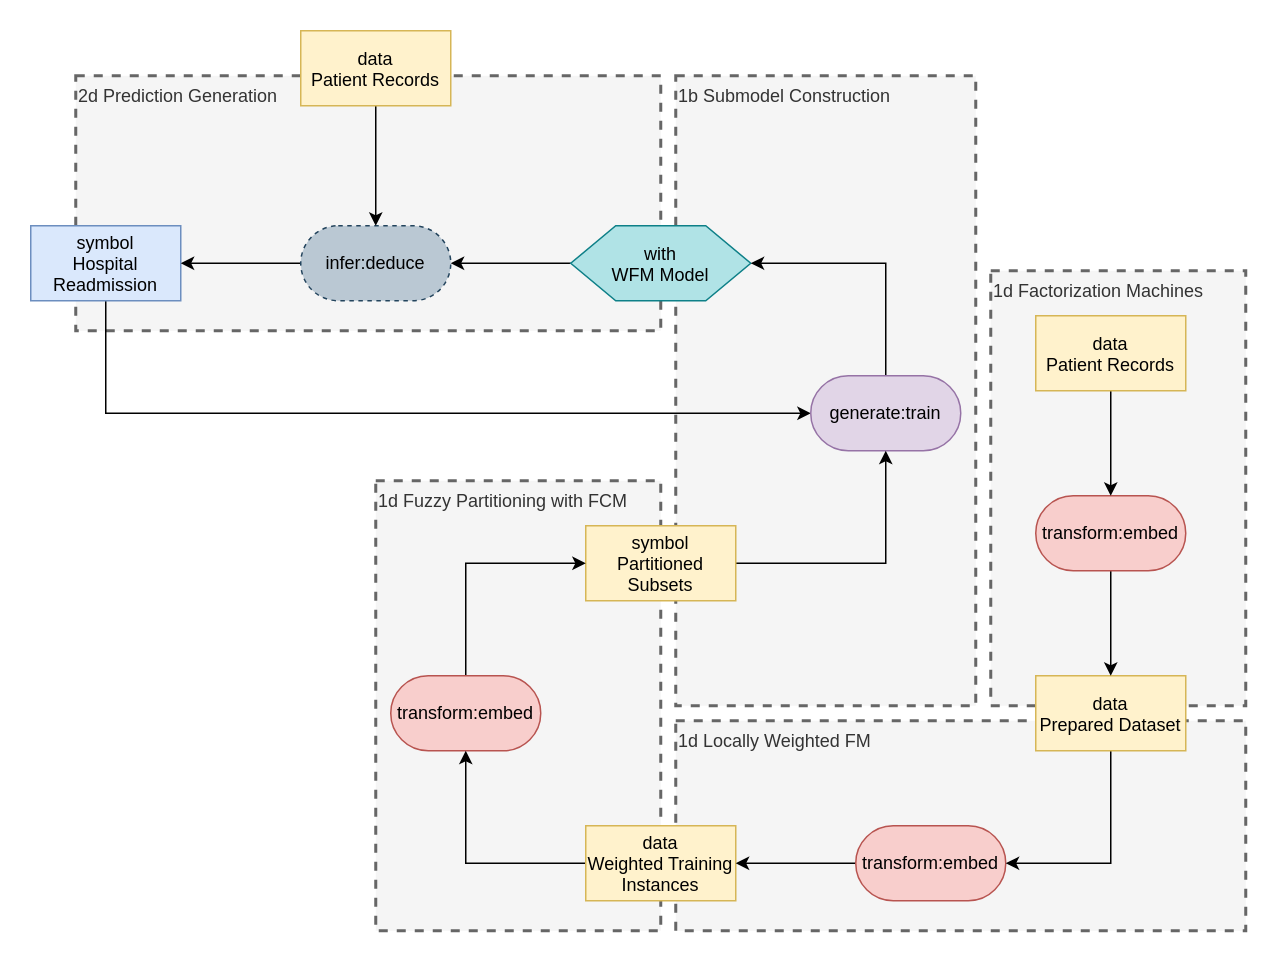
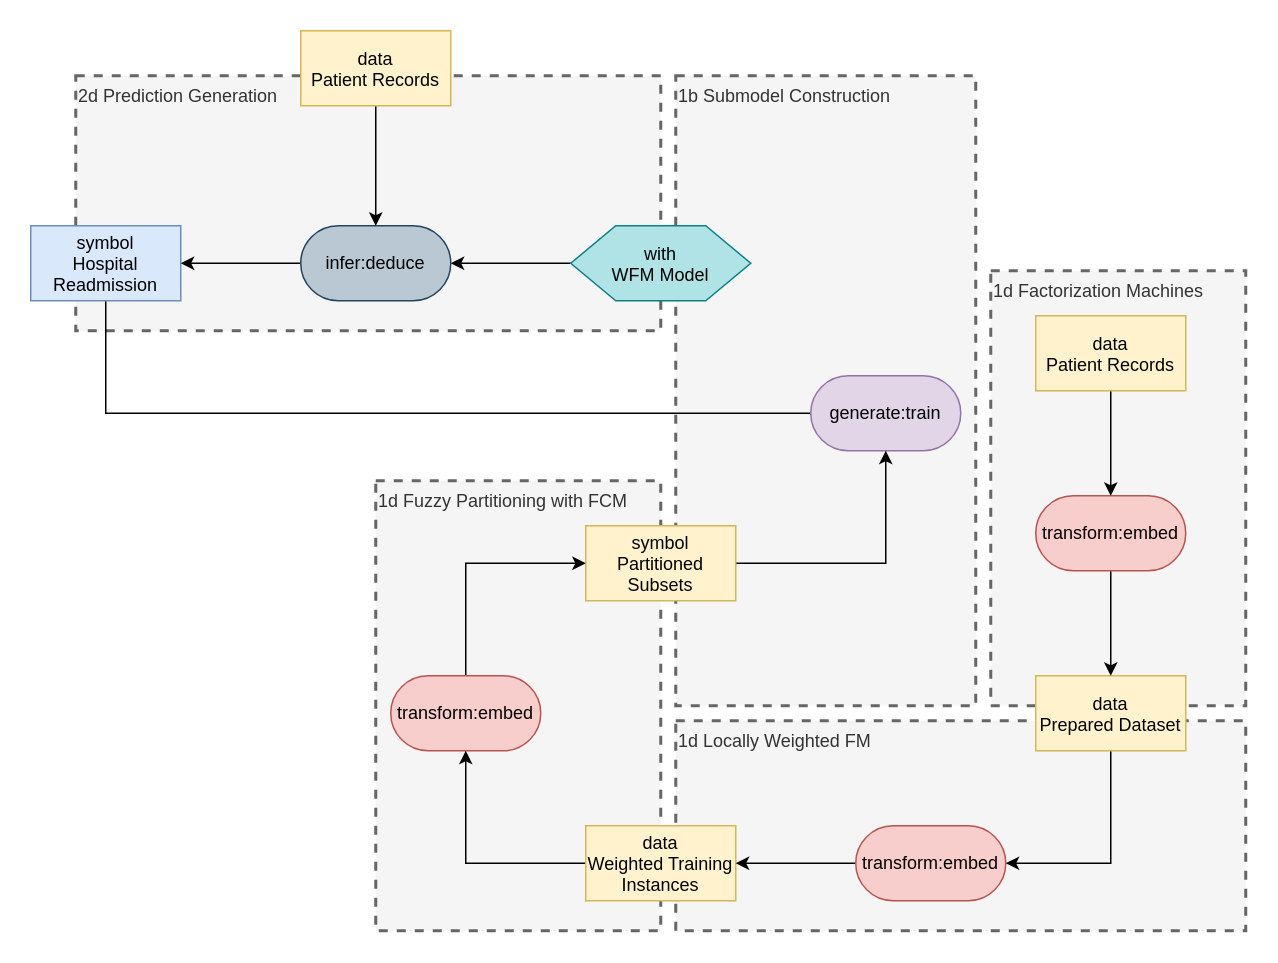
node "infer:deduce": style dashed -> solid
edge "generate:train" -> "with WFM Model": removed
edge "symbol Hospital Readmission" -> "generate:train": arrowhead classic -> none
